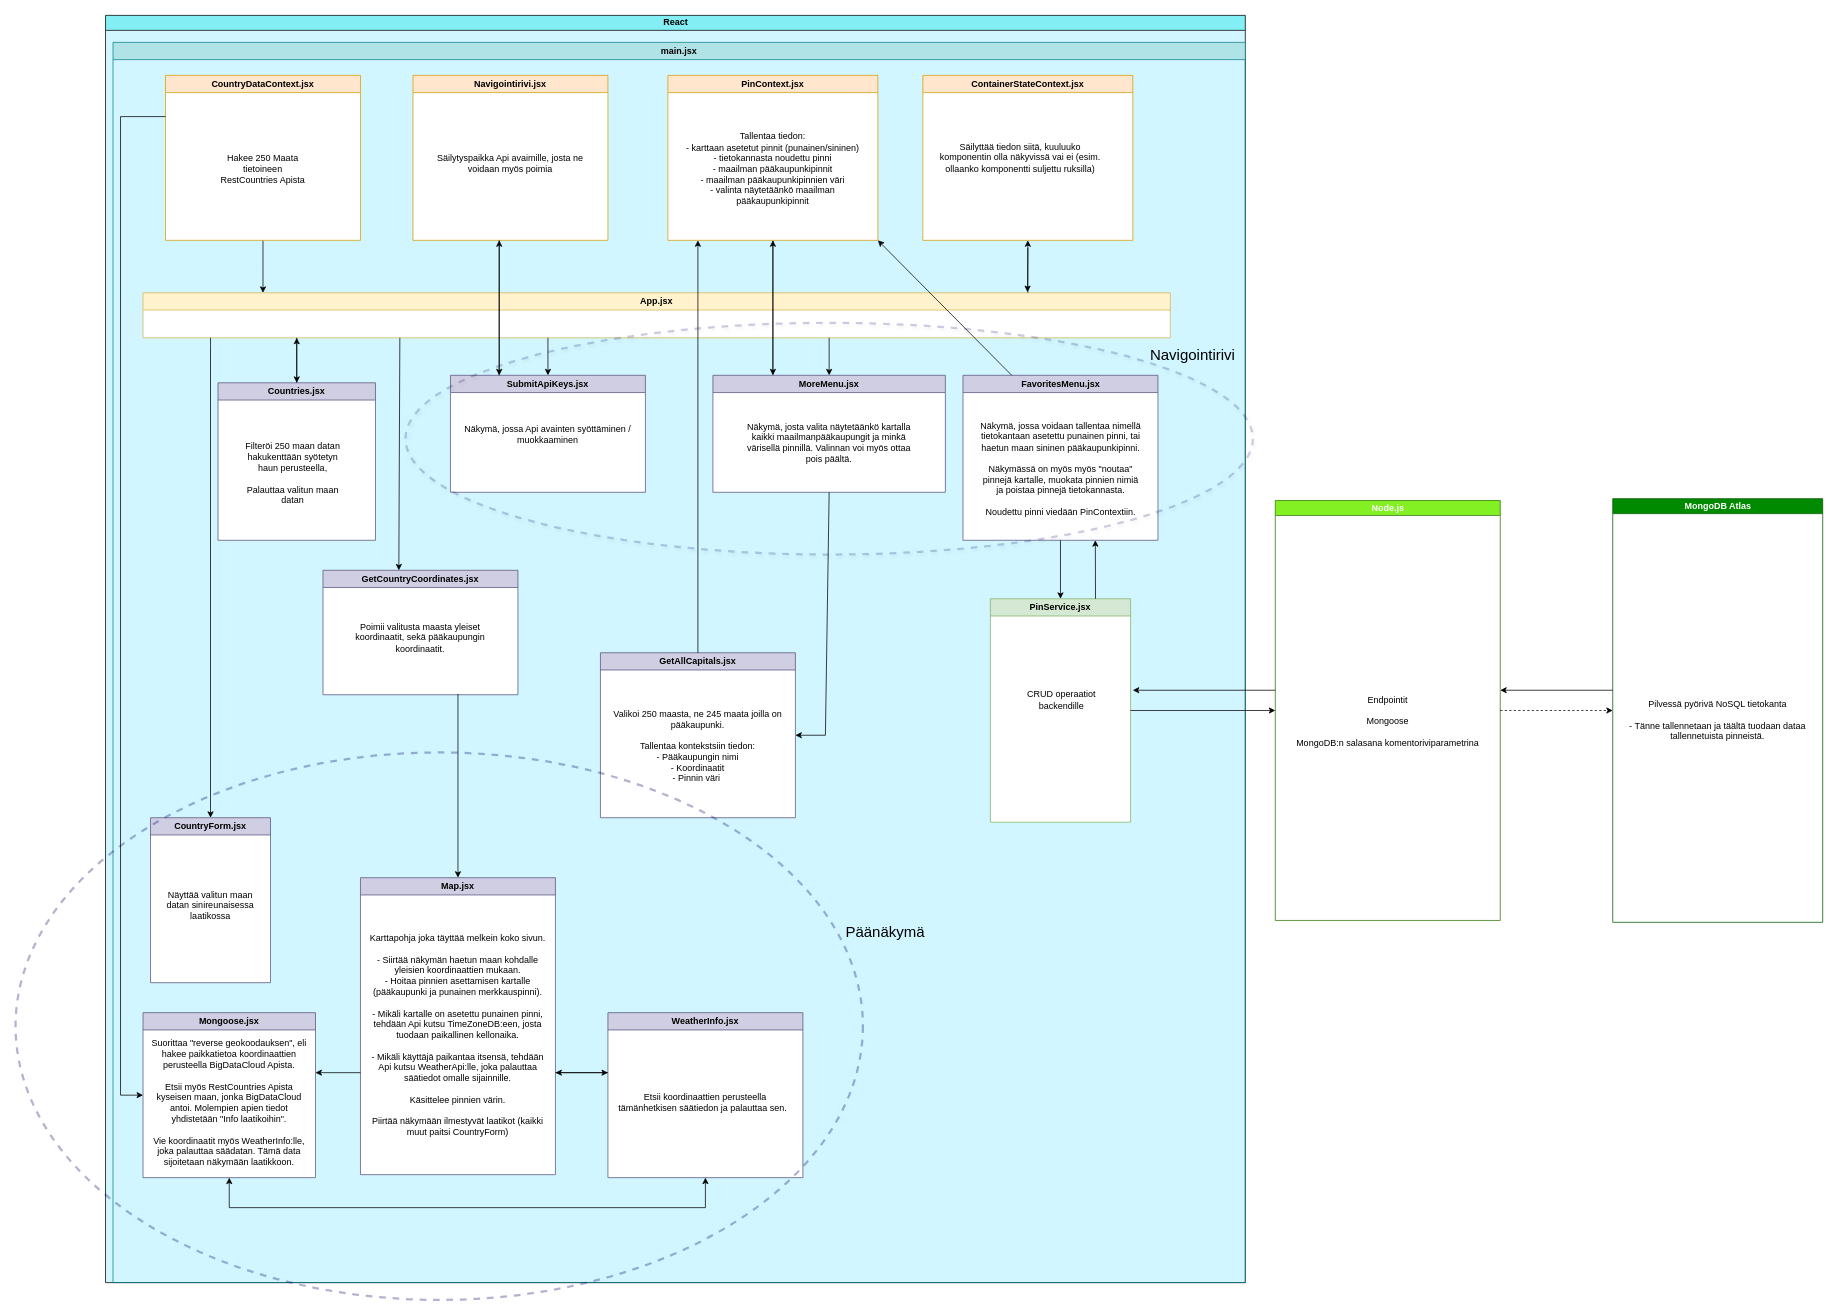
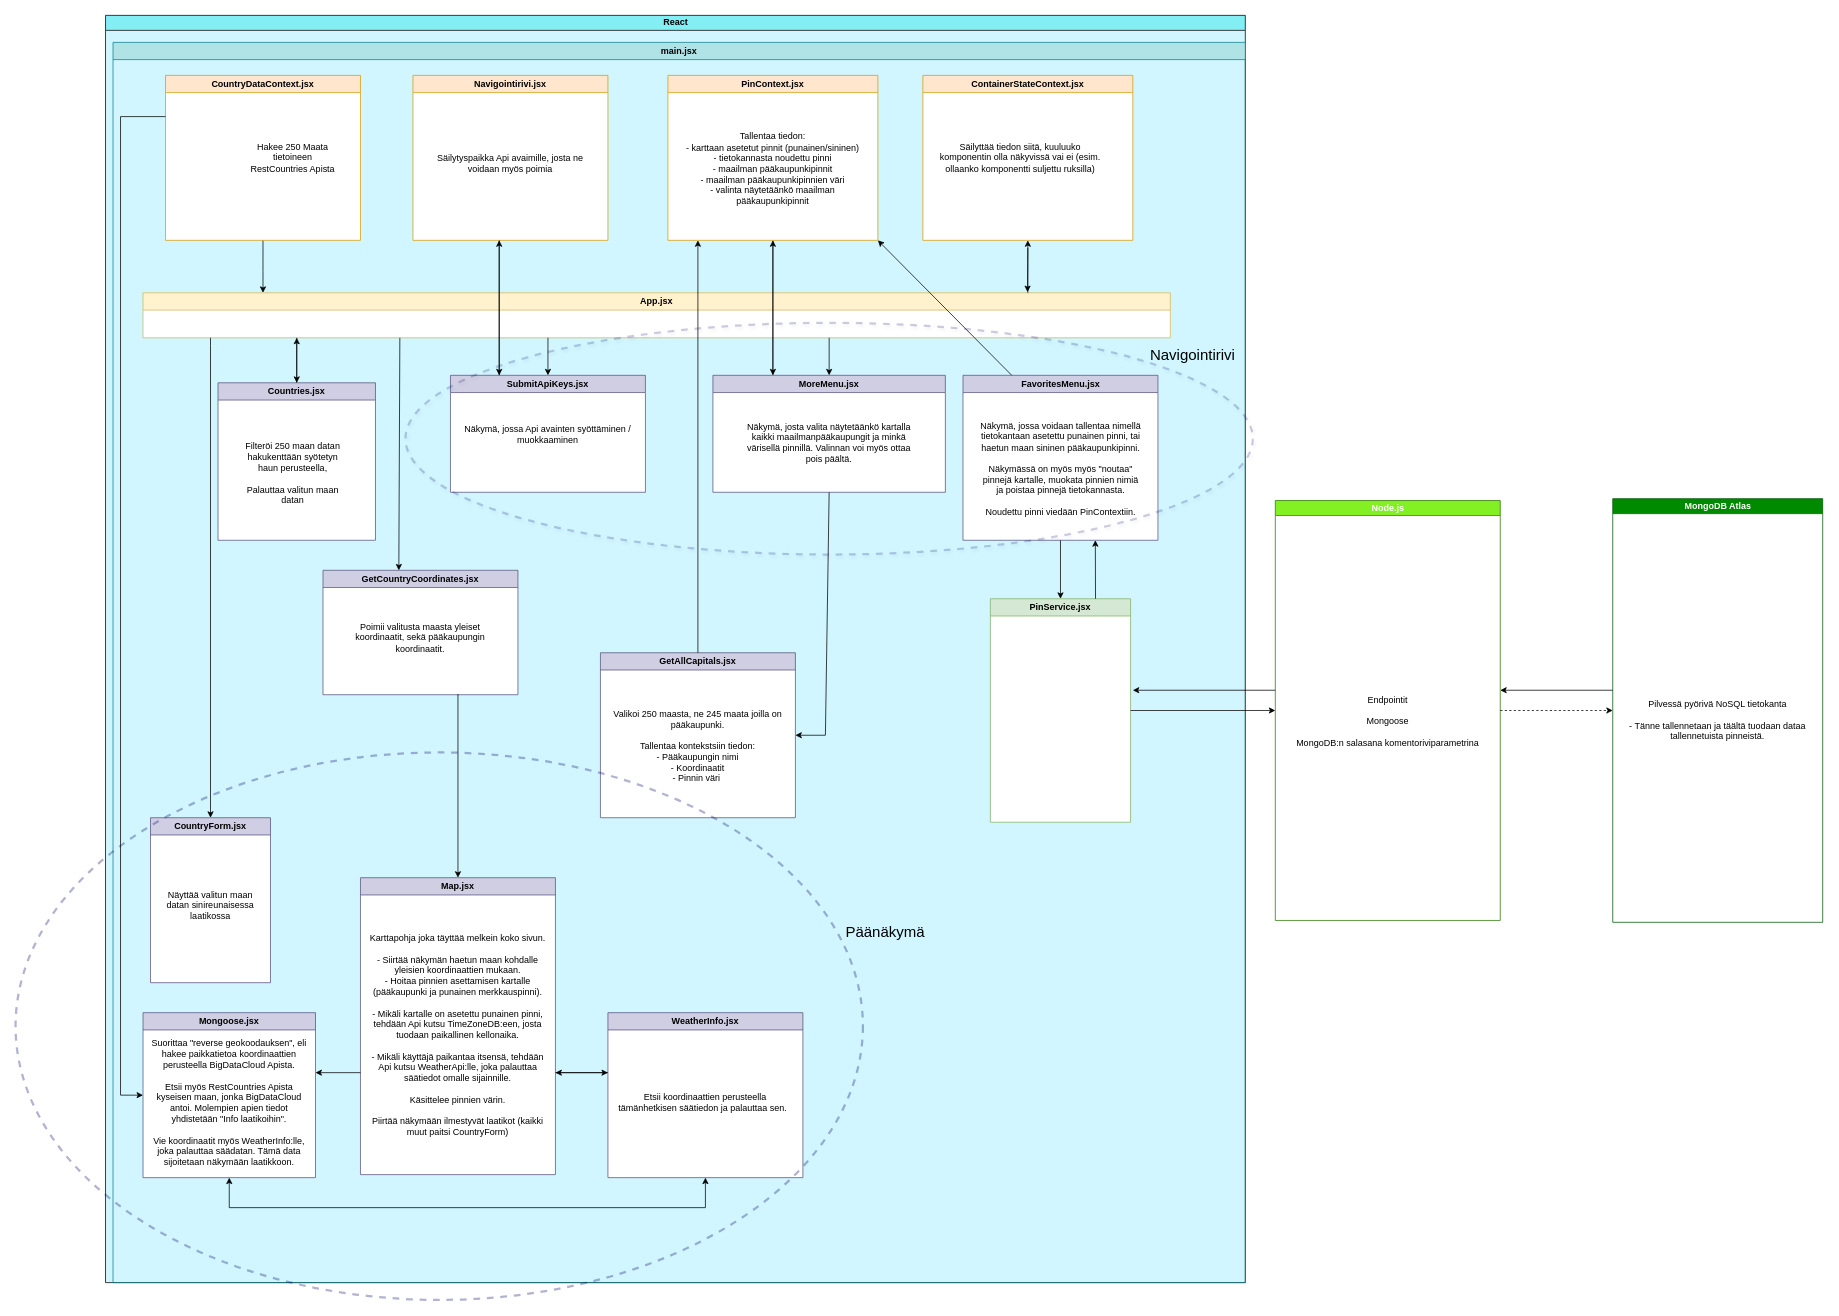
node "Hakee 250 Maata tietoineen RestCountries Apista": moved (263, 169) -> (293, 158)
node "CRUD operaatiot backendille": removed
